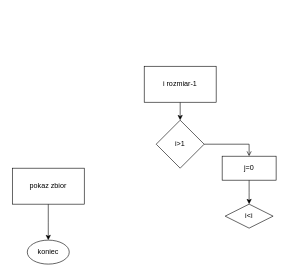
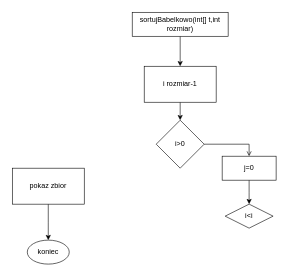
node "sortujBabelkowo(int[] t,int rozmiar)": added
edge "sortujBabelkowo(int[] t,int rozmiar)" -> "i rozmiar-1": added
node "i>1": label "i>1" -> "i>0"
